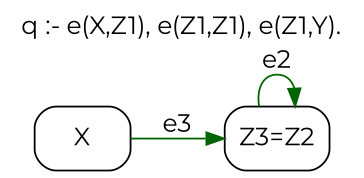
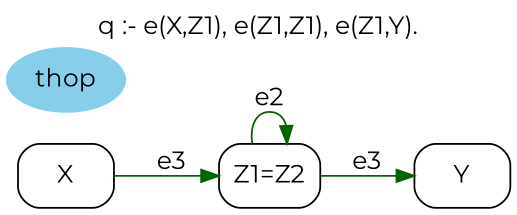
node "thop": added
node "Z3=Z2": label "Z3=Z2" -> "Z1=Z2"
node "Y": added
